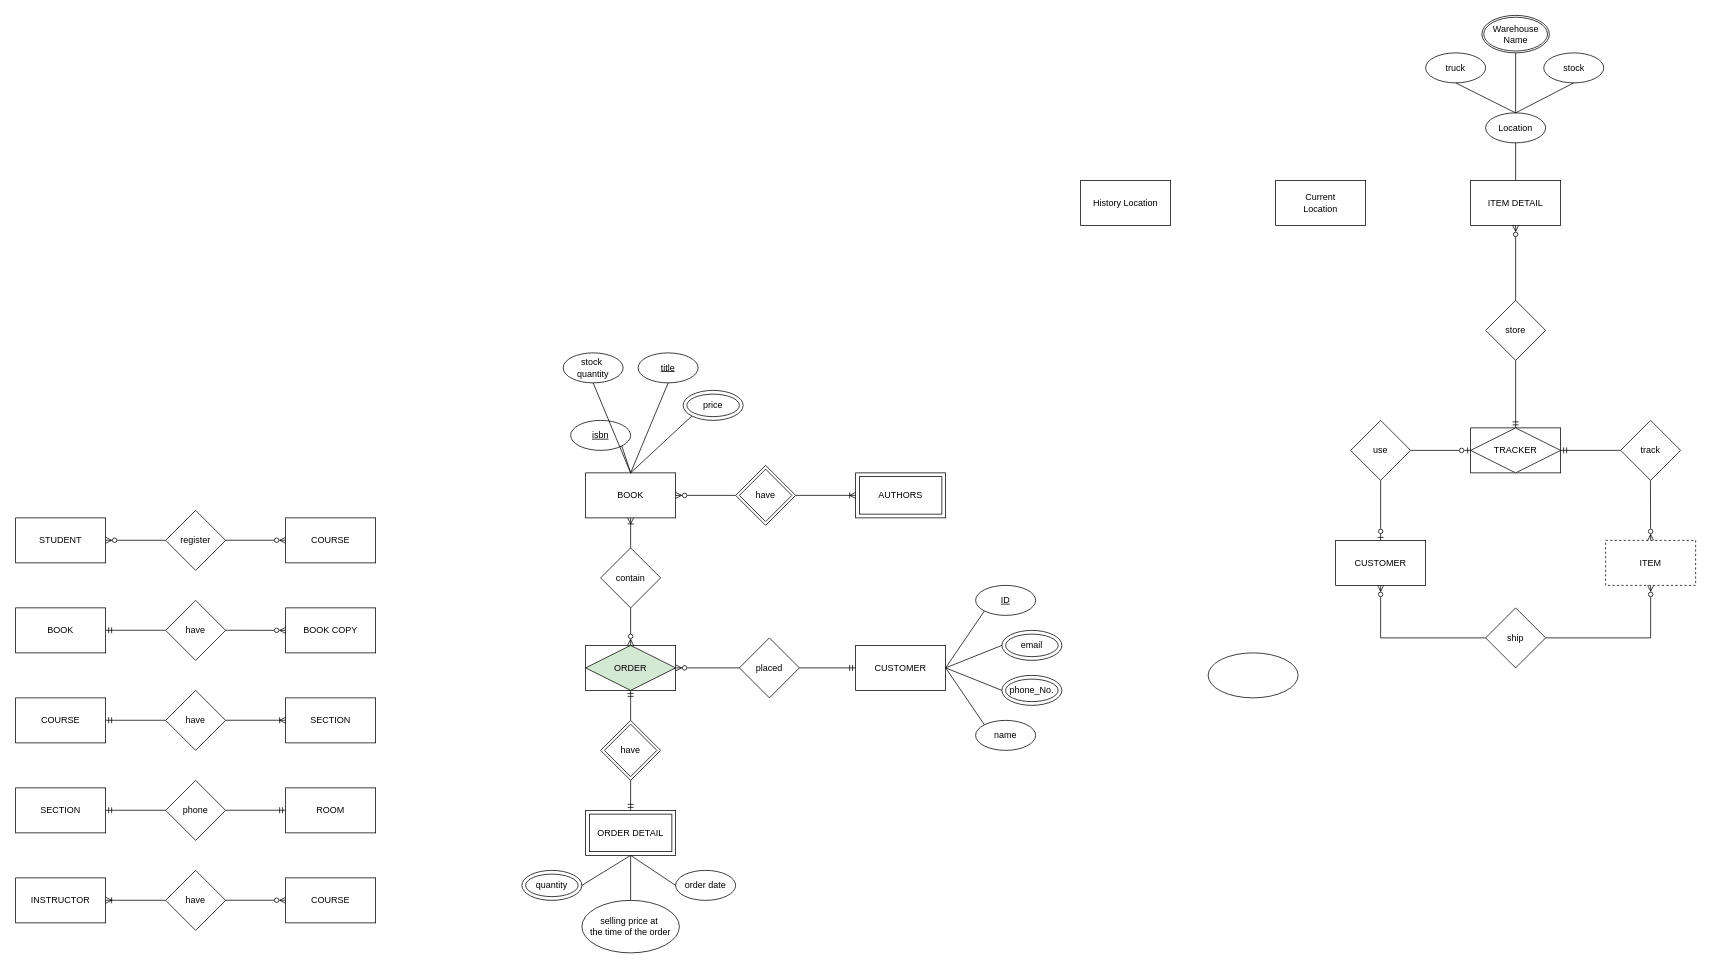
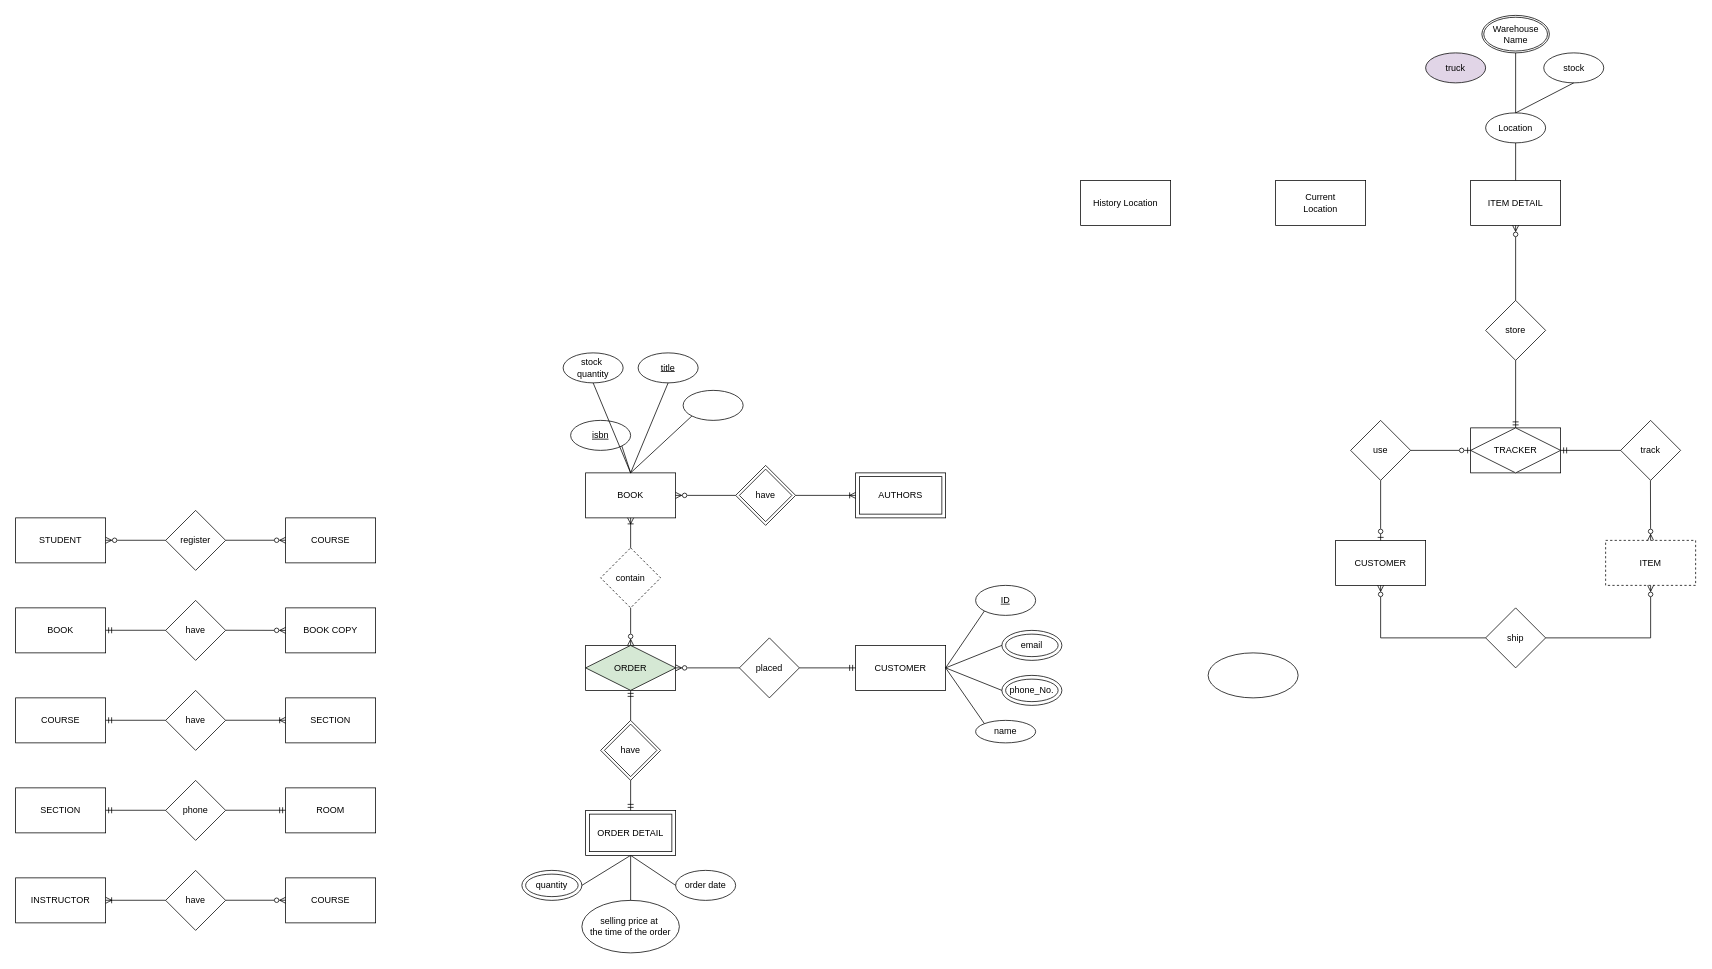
node "truck": fillcolor #ffffff -> #e1d5e7
edge "truck" -- "Location": removed
node "price": removed
node "contain": style solid -> dashed
node "name": size 60x30 -> 60x23
